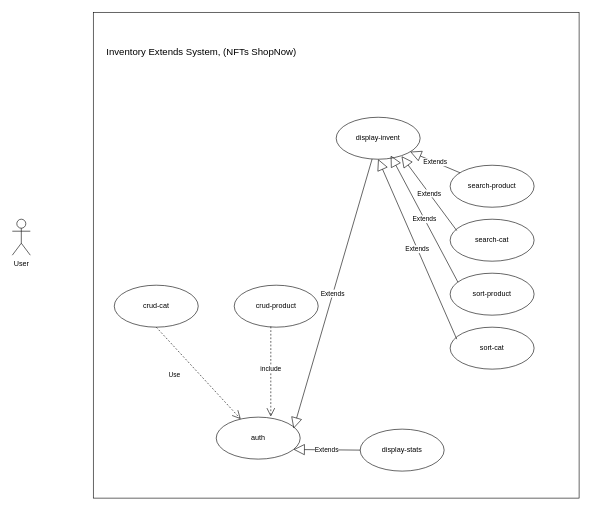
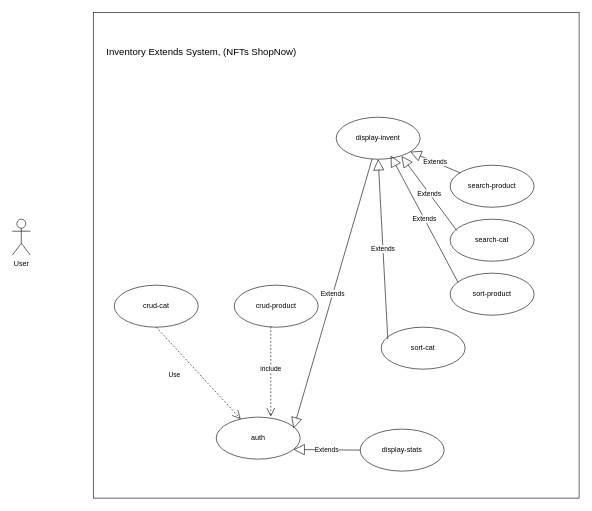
node "sort-cat": moved (492, 348) -> (423, 348)
